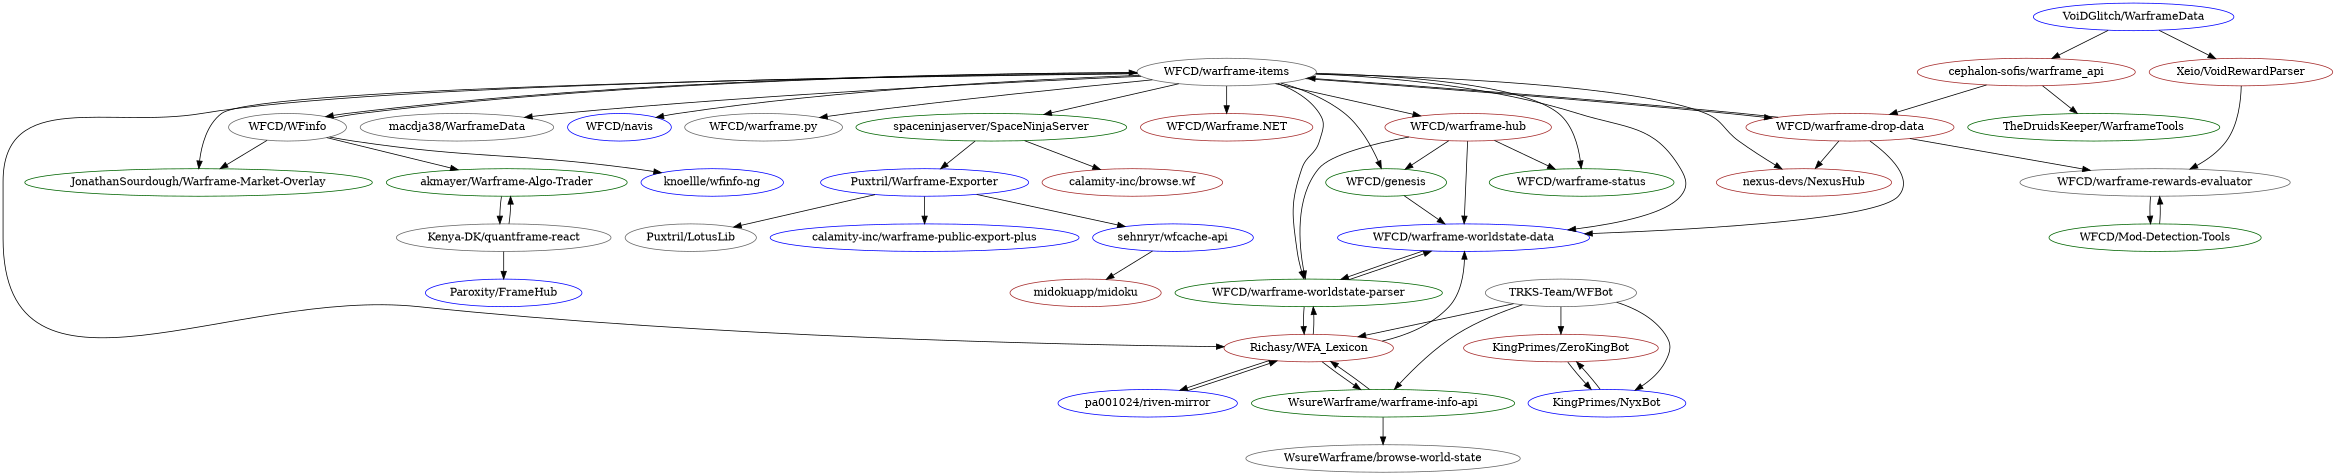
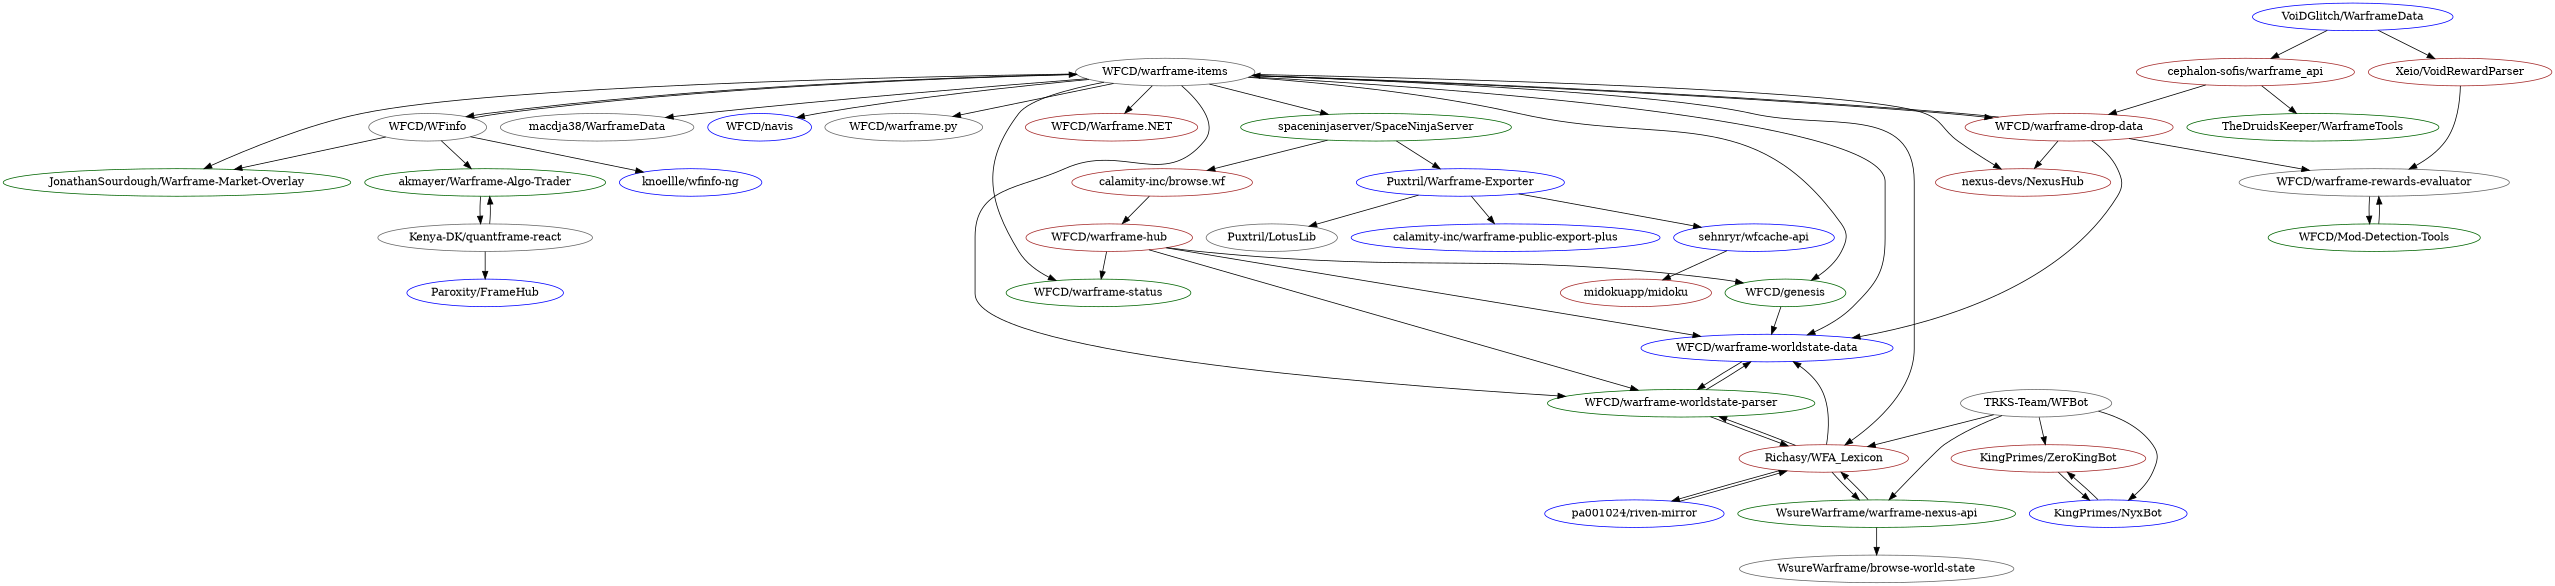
edge "WFCD/warframe-items" -> "WFCD/warframe-hub": now "calamity-inc/browse.wf" -> "WFCD/warframe-hub"
node "WsureWarframe/warframe-info-api": label "WsureWarframe/warframe-info-api" -> "WsureWarframe/warframe-nexus-api"
